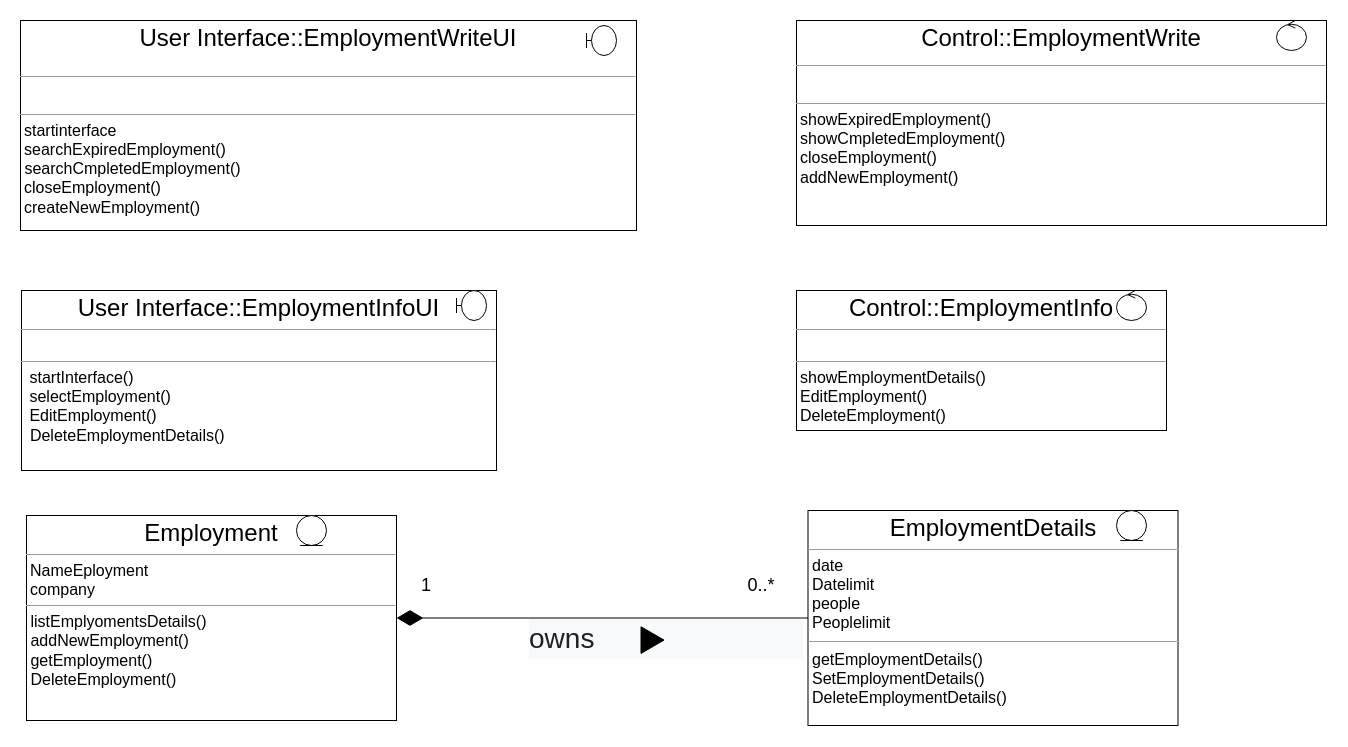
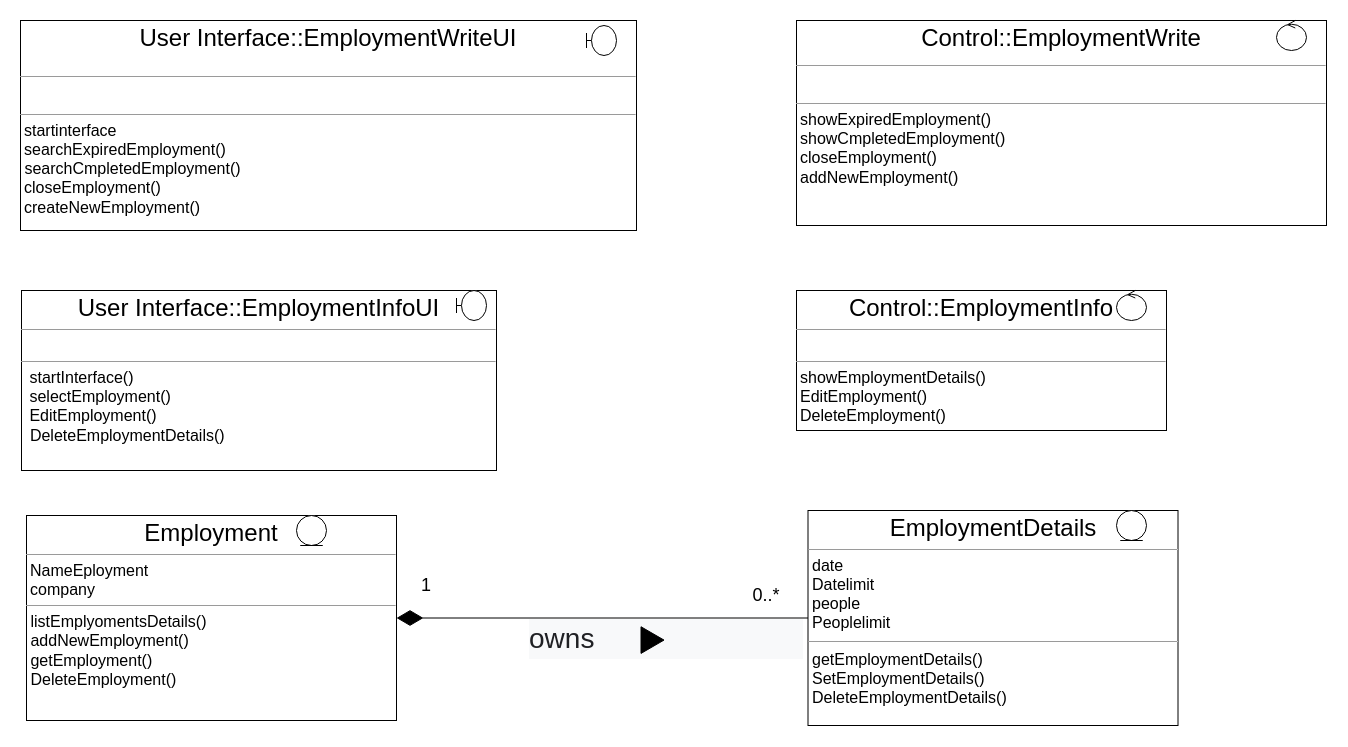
node "0..*": moved (762, 586) -> (767, 596)
